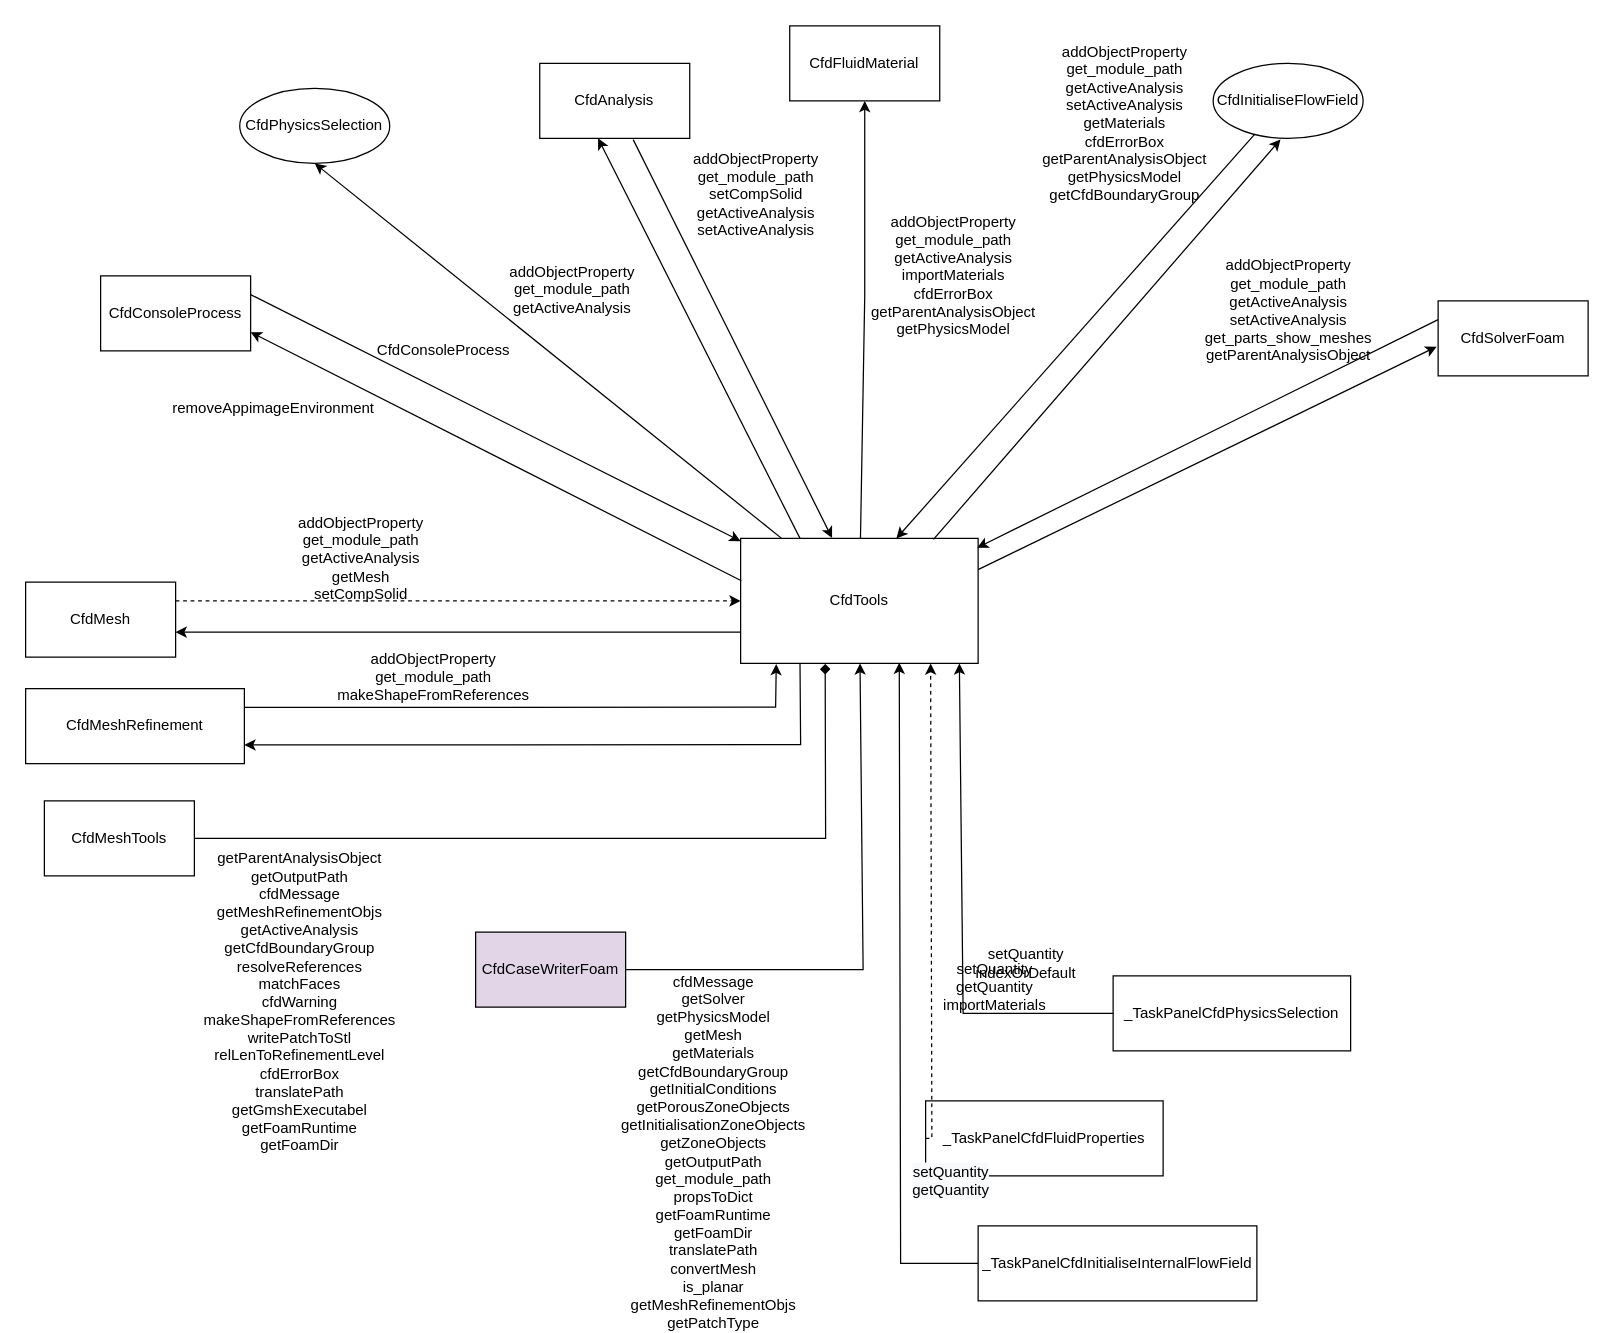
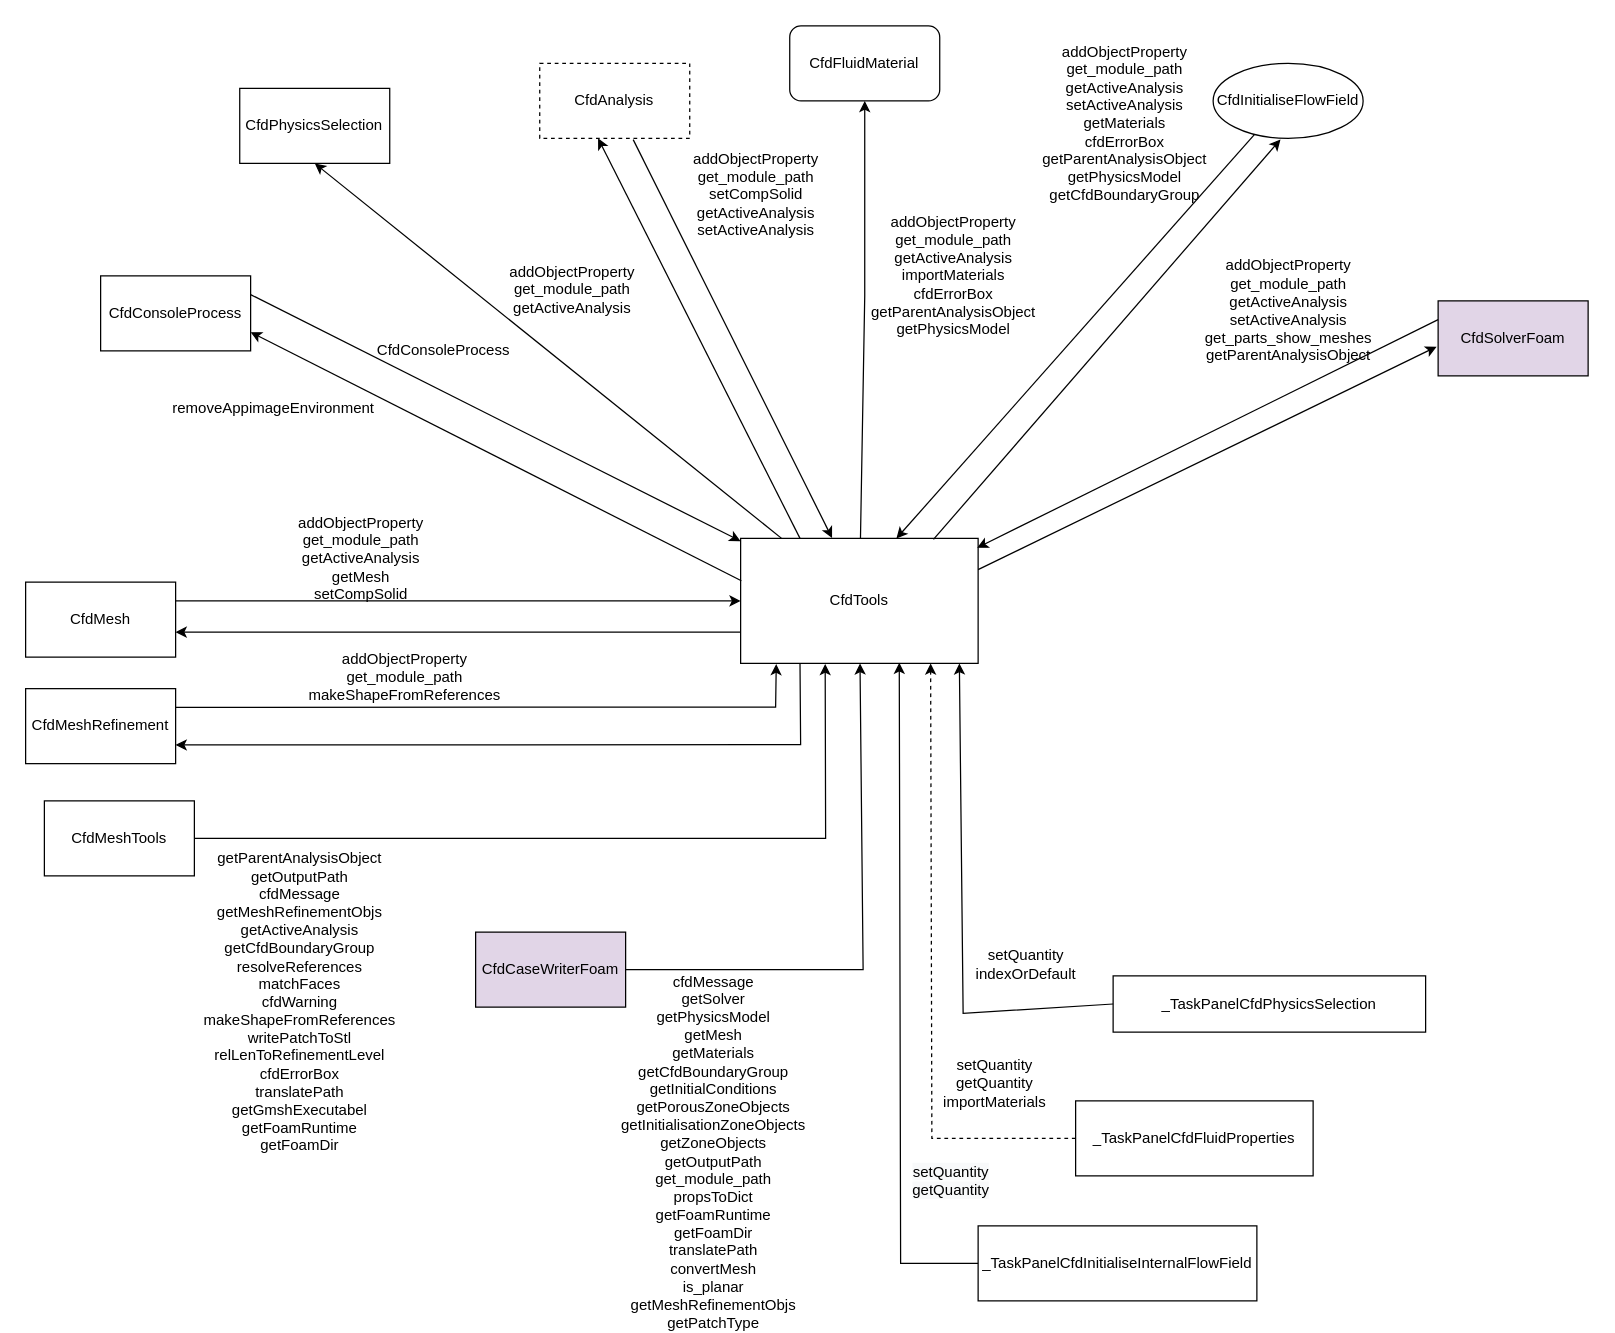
node "CfdFluidMaterial": shape rectangle -> rounded rectangle
node "CfdAnalysis": style solid -> dashed
node "CfdPhysicsSelection": shape ellipse -> rectangle
node "CfdSolverFoam": fillcolor #ffffff -> #e1d5e7
edge "CfdMesh" -> "CfdTools": style dashed -> solid
edge "CfdMeshTools" -> "CfdTools": arrowhead diamond -> classic
node "CfdMeshRefinement": size 219x75 -> 150x75
node "_TaskPanelCfdPhysicsSelection": size 238x75 -> 313x56
node "_TaskPanelCfdFluidProperties": moved (1044, 1138) -> (1194, 1138)
